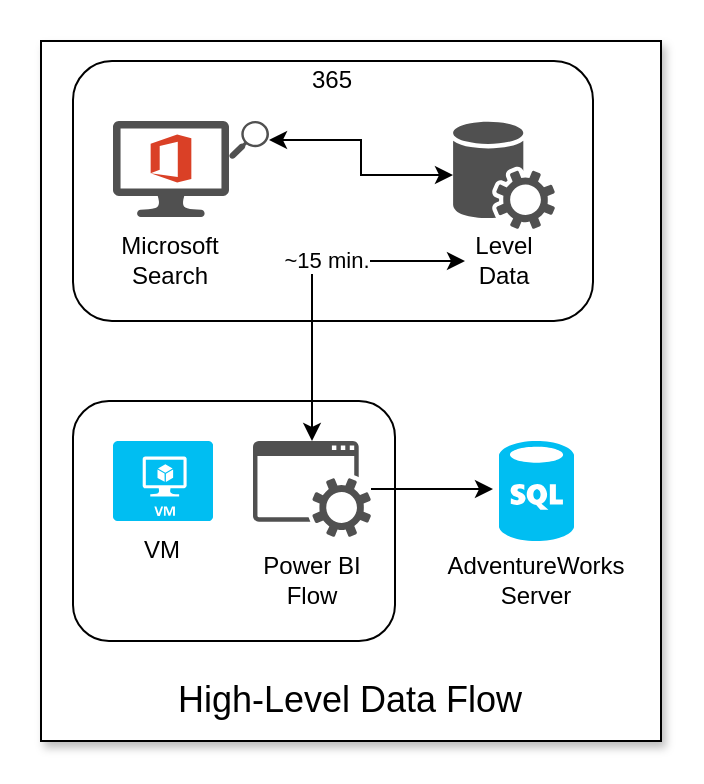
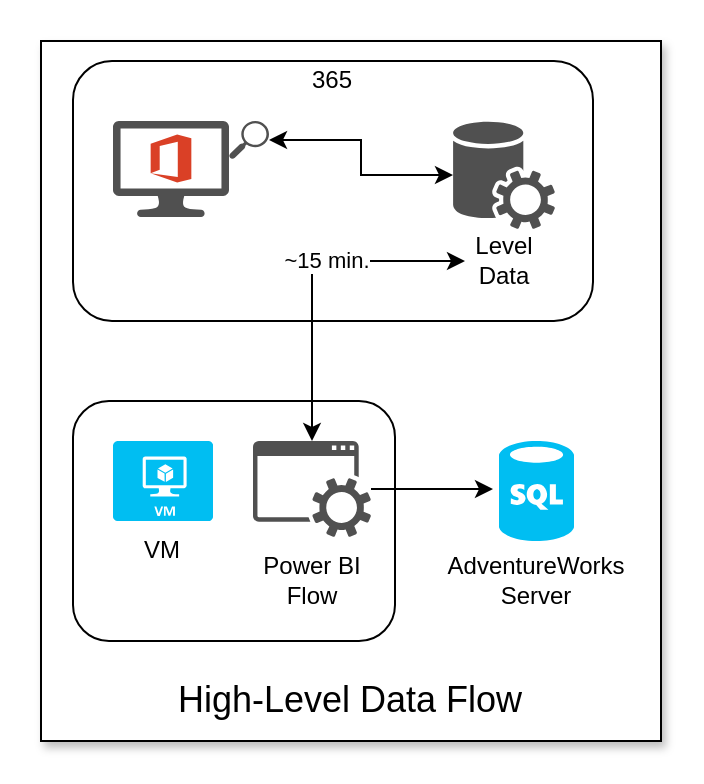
node "Microsoft Search": removed
